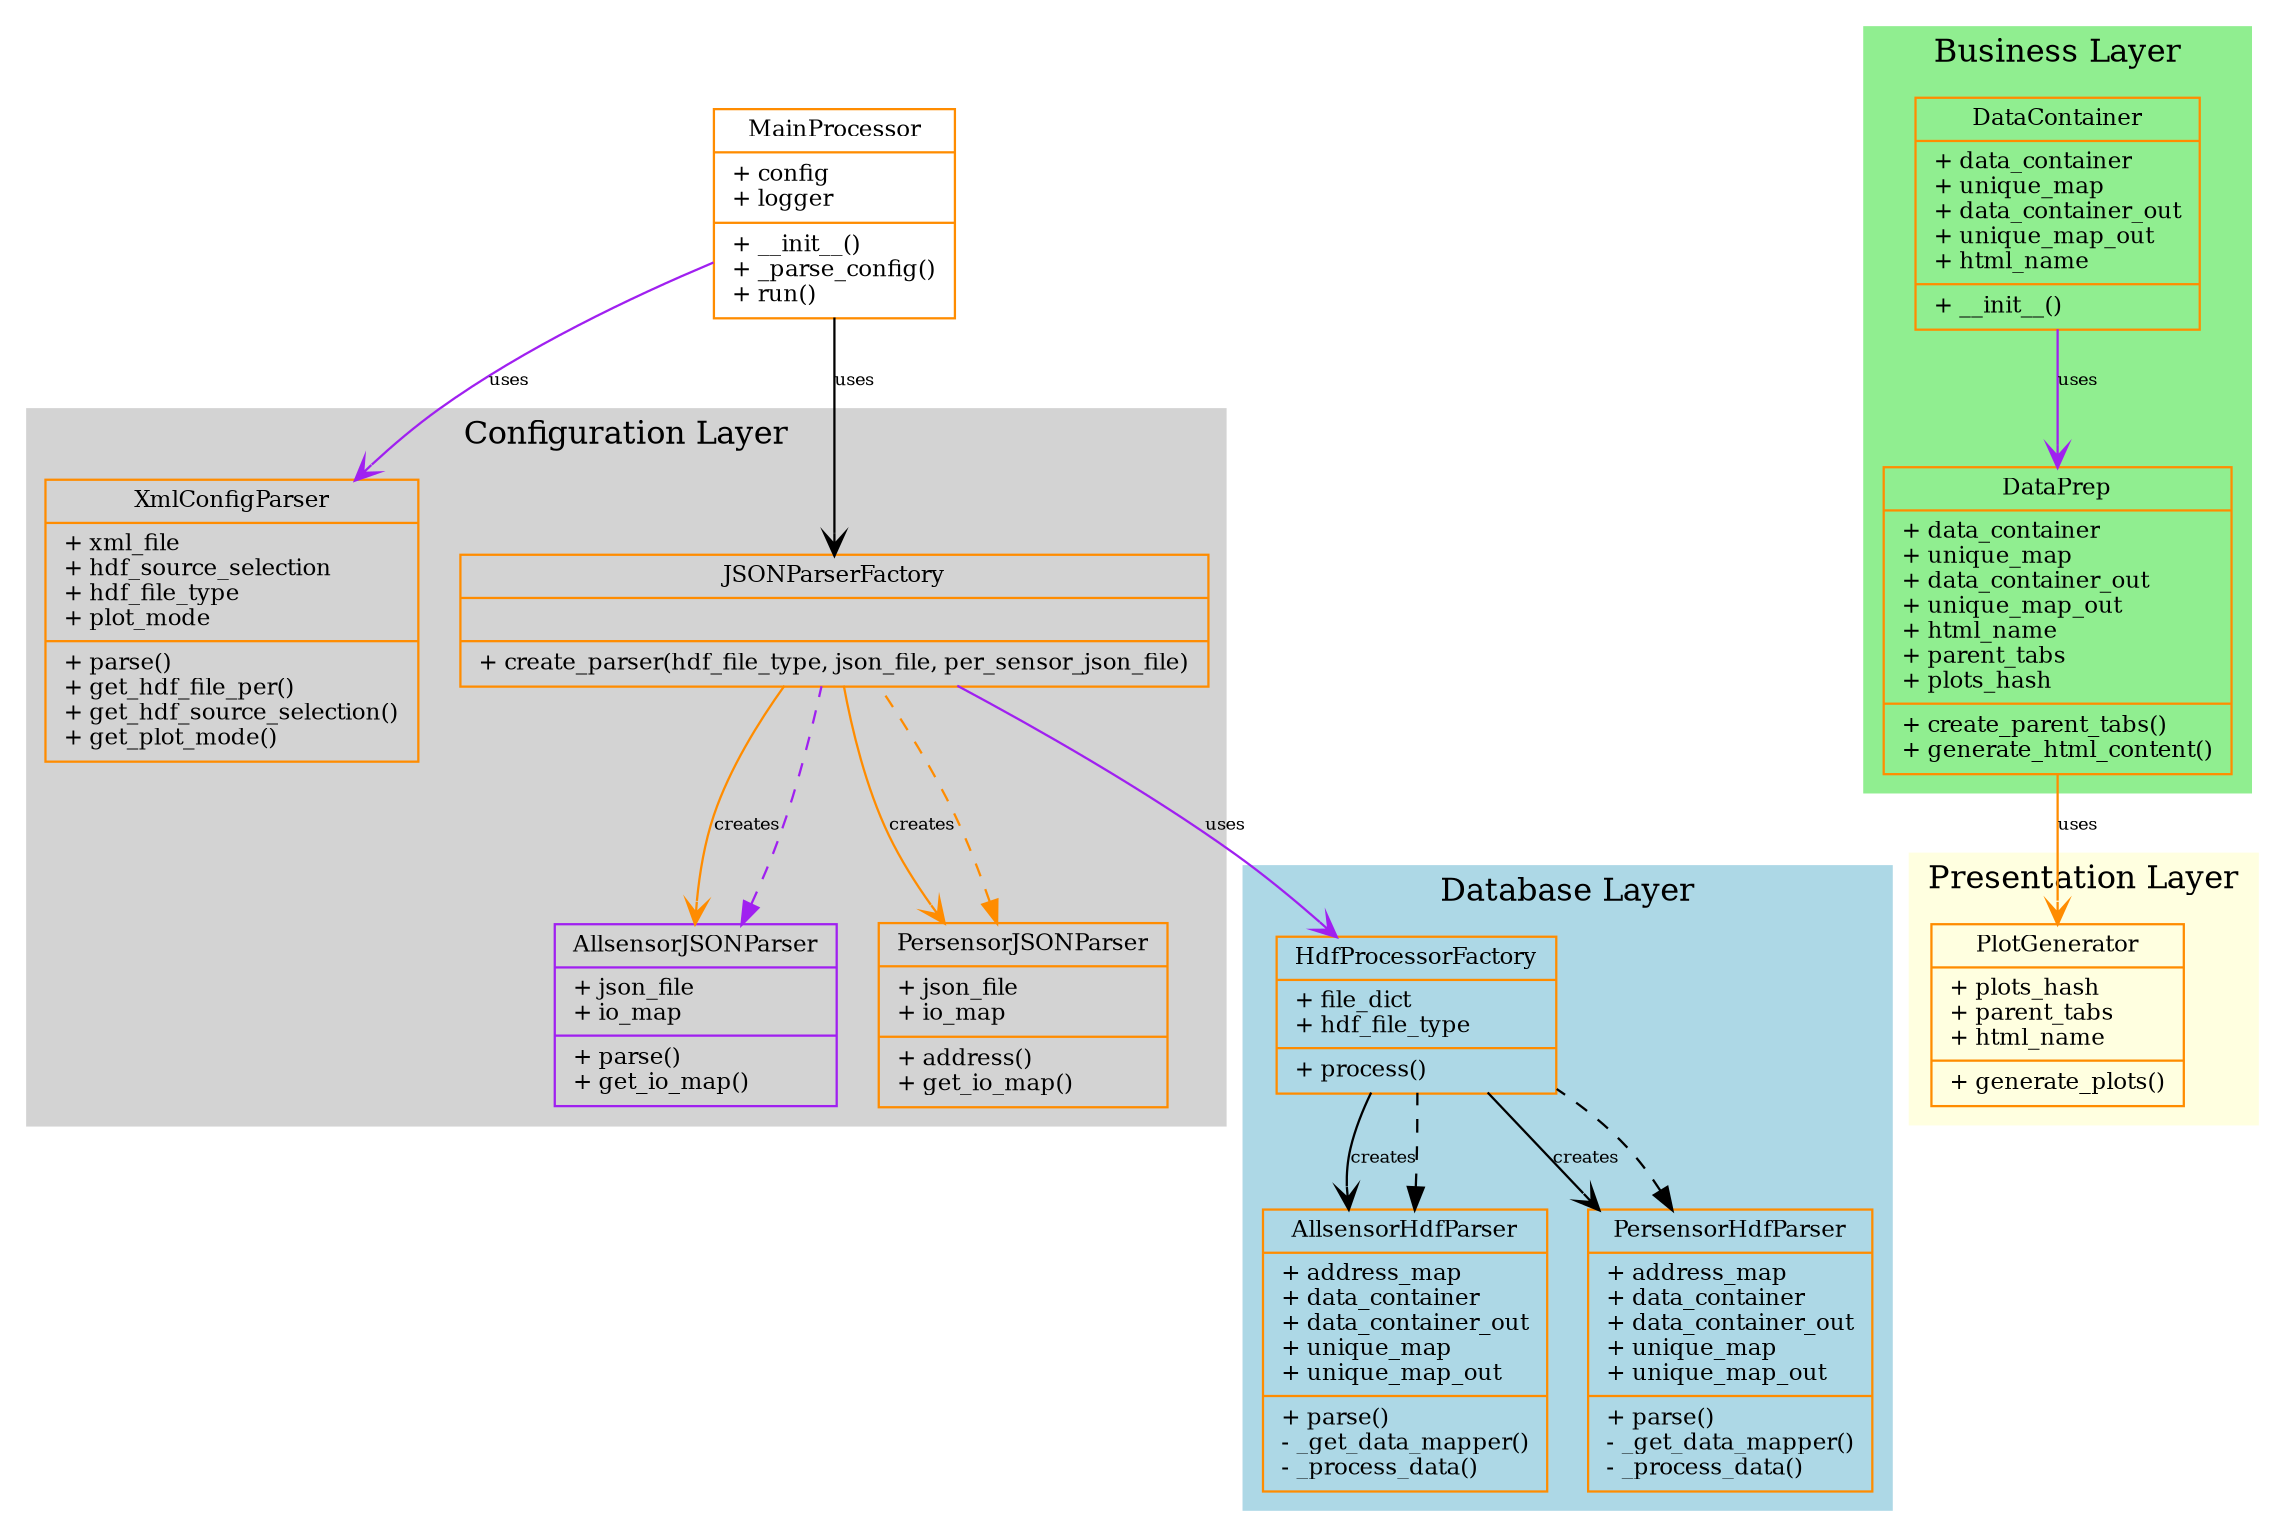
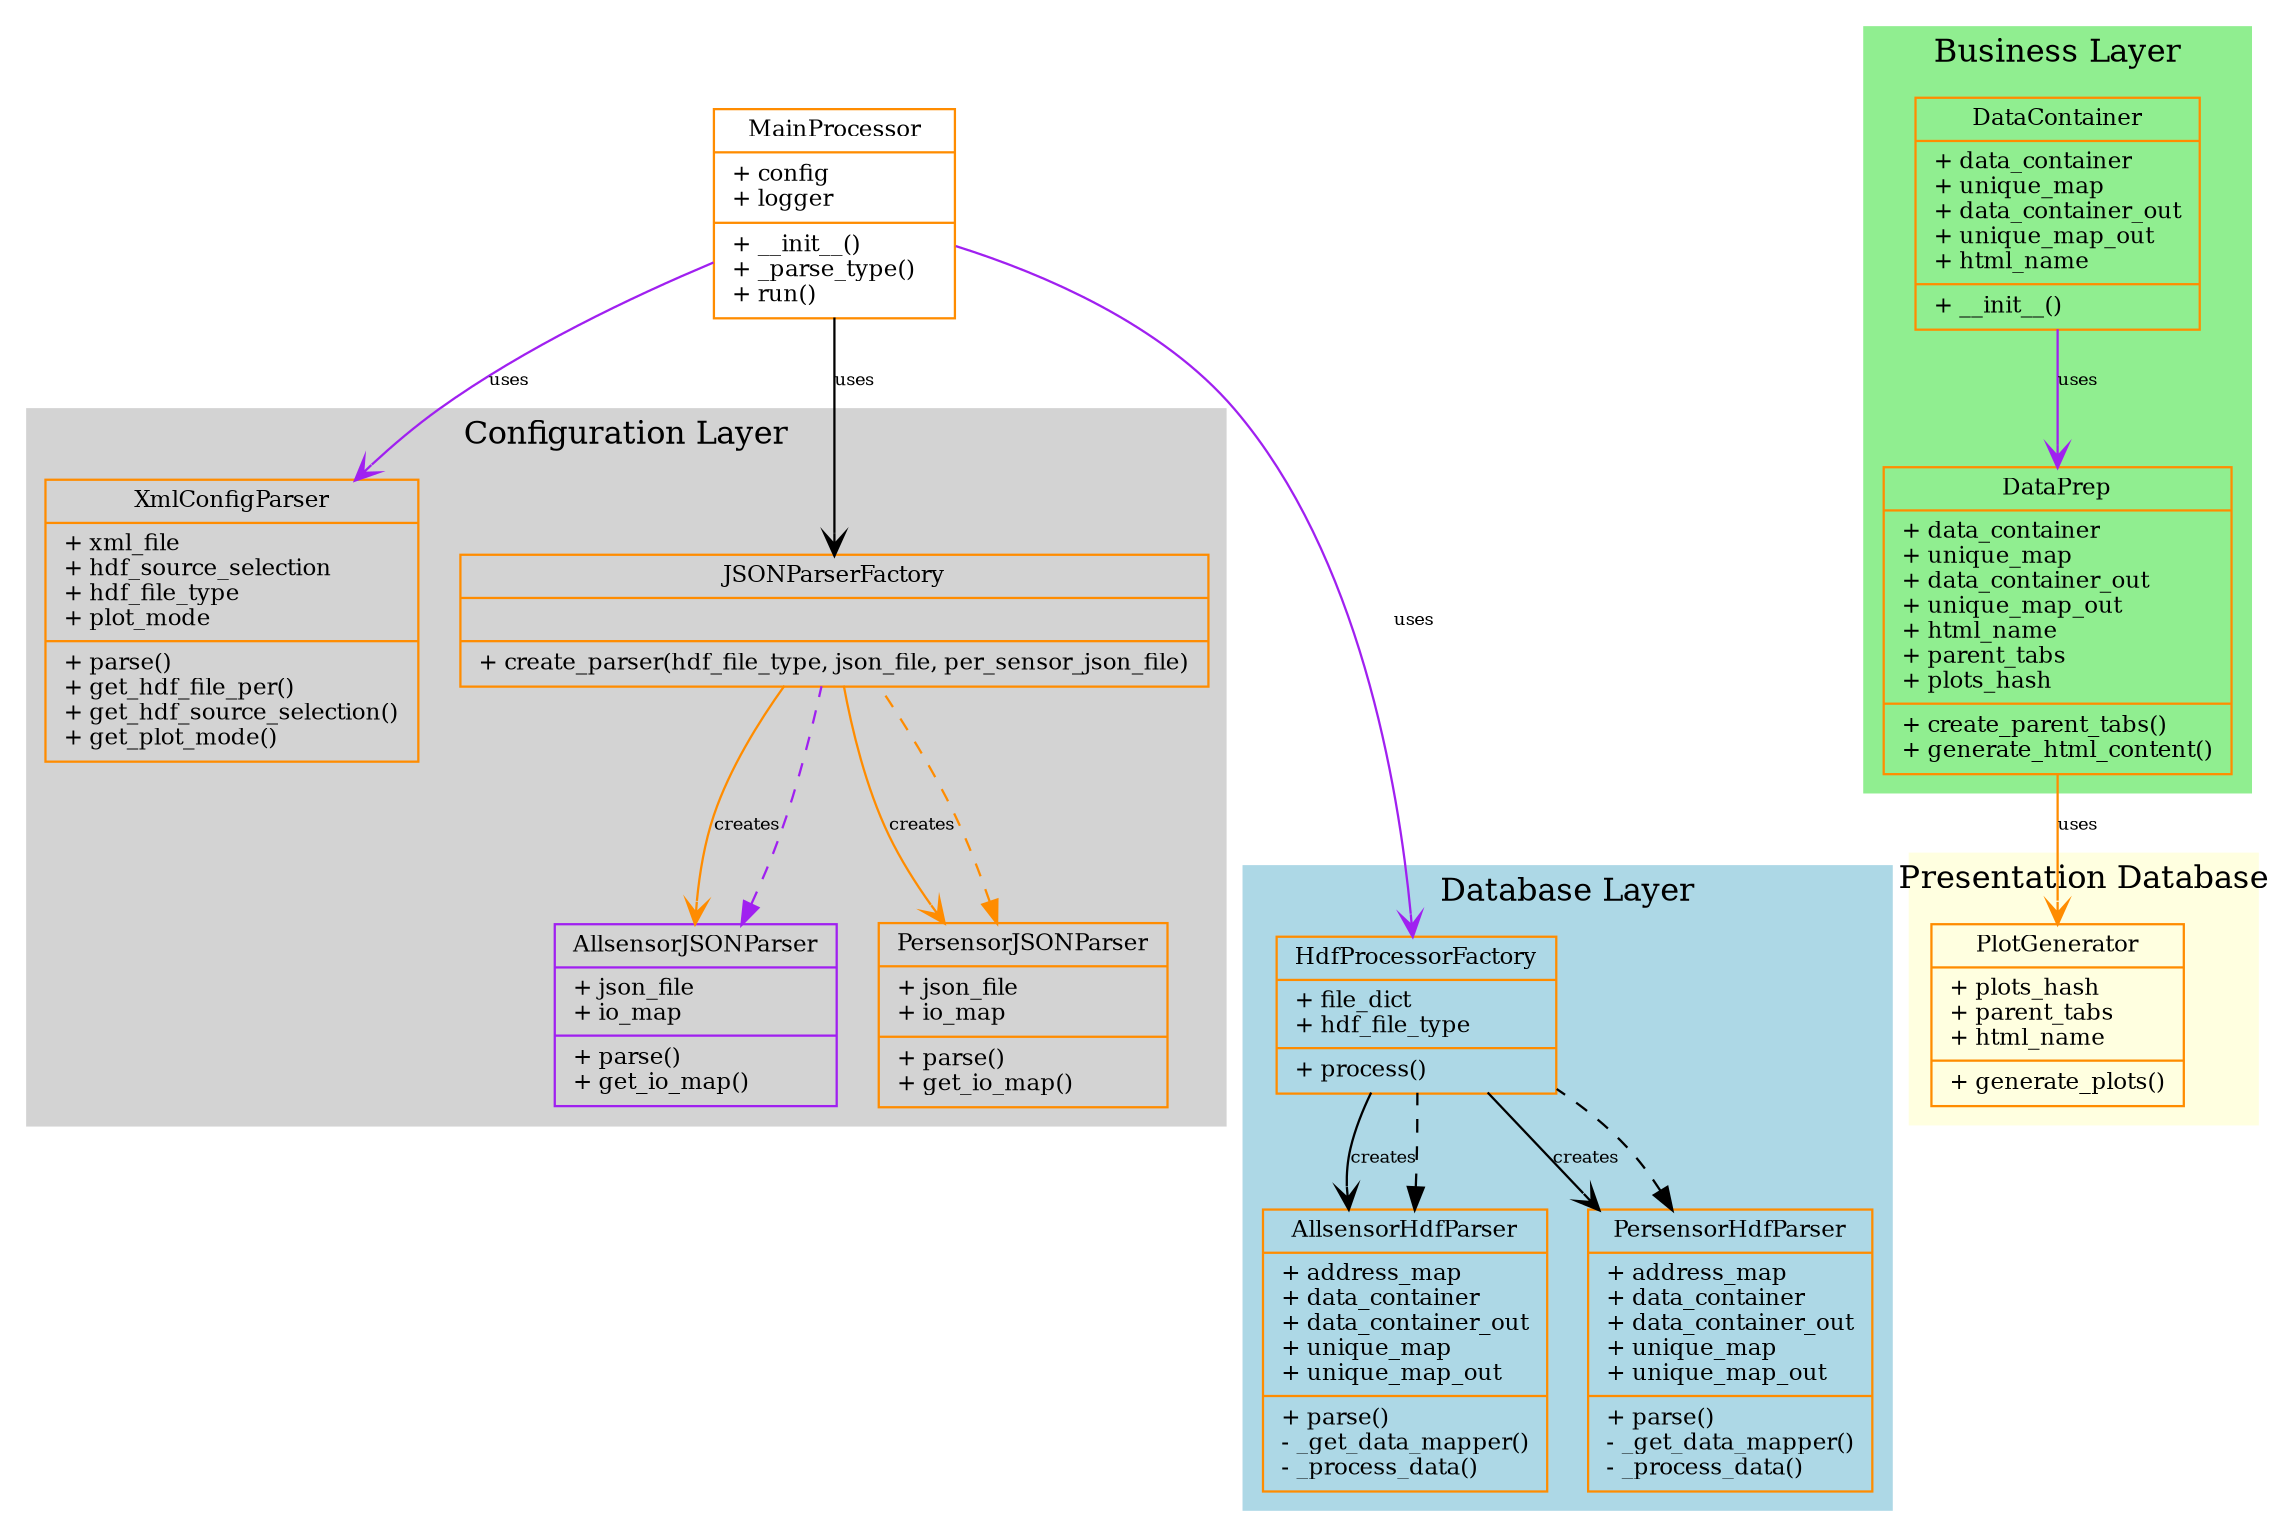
node "MainProcessor": text "+ _parse_config()" -> "+ _parse_type()"
edge "JSONParserFactory" -> "HdfProcessorFactory": now "MainProcessor" -> "HdfProcessorFactory"
cluster "Presentation Layer": label "Presentation Layer" -> "Presentation Database"
node "PersensorJSONParser": text "+ address()" -> "+ parse()"
